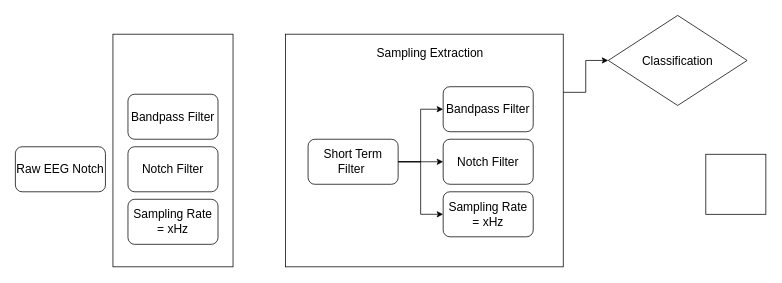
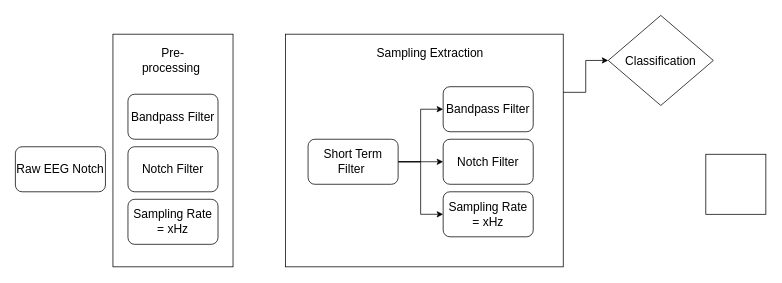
node "Pre-processing": added
node "Classification": size 139x90 -> 105x90
